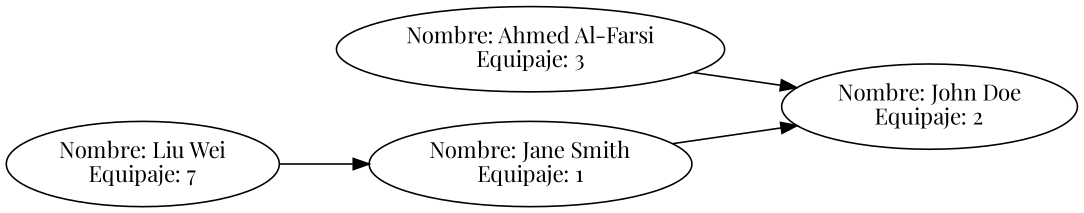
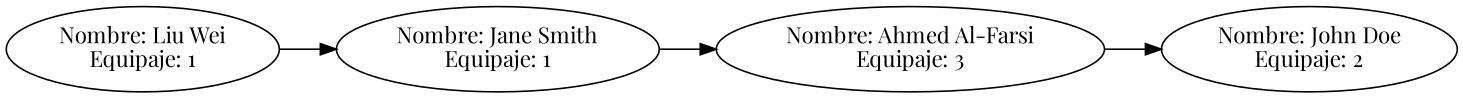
edge "Nombre: Jane Smith Equipaje: 1" -> "Nombre: John Doe Equipaje: 2": now "Nombre: Jane Smith Equipaje: 1" -> "Nombre: Ahmed Al-Farsi Equipaje: 3"
node "Nombre: Liu Wei Equipaje: 7": label "Nombre: Liu Wei Equipaje: 7" -> "Nombre: Liu Wei Equipaje: 1"
